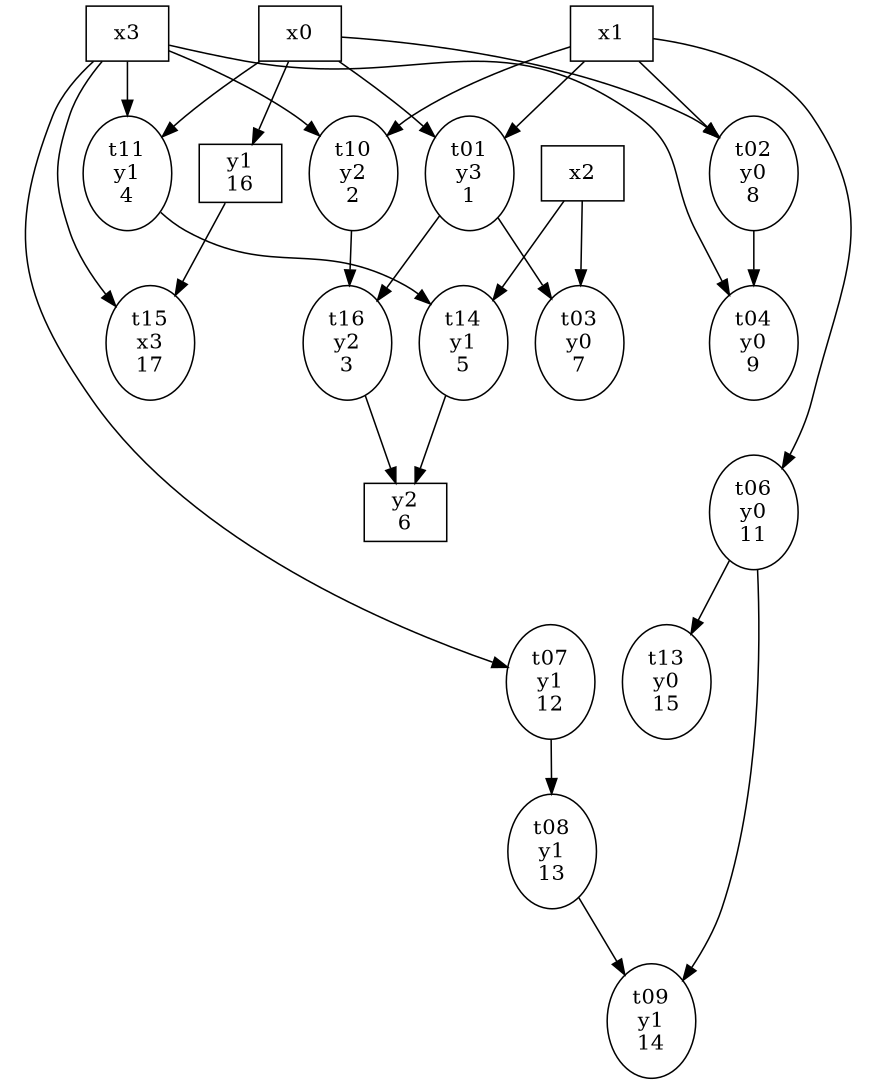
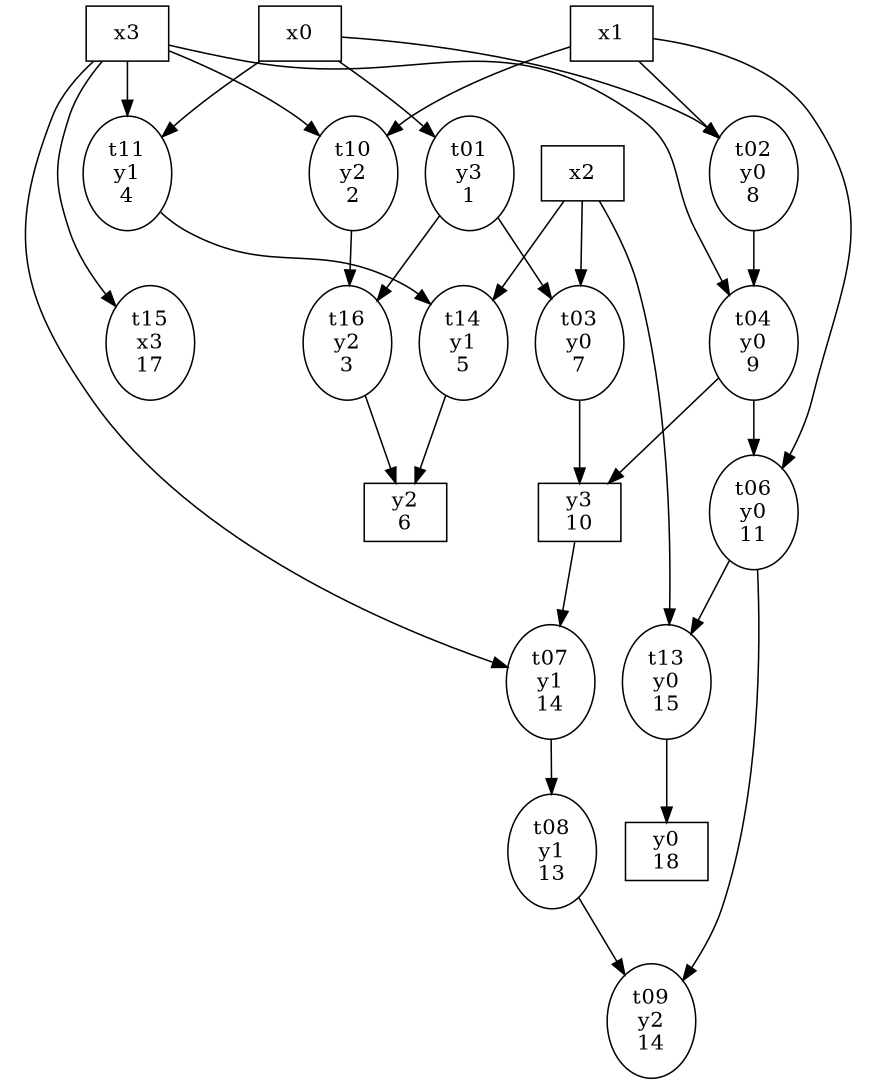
edge "x1" -> "t01 y3 1": removed
node "y1 16": removed
edge "x2" -> "t13 y0 15": added
edge "t04 y0 9" -> "t06 y0 11": added
node "y3 10": added
node "t07 y1 12": label "t07 y1 12" -> "t07 y1 14"
node "y0 18": added
node "t09 y1 14": label "t09 y1 14" -> "t09 y2 14"
